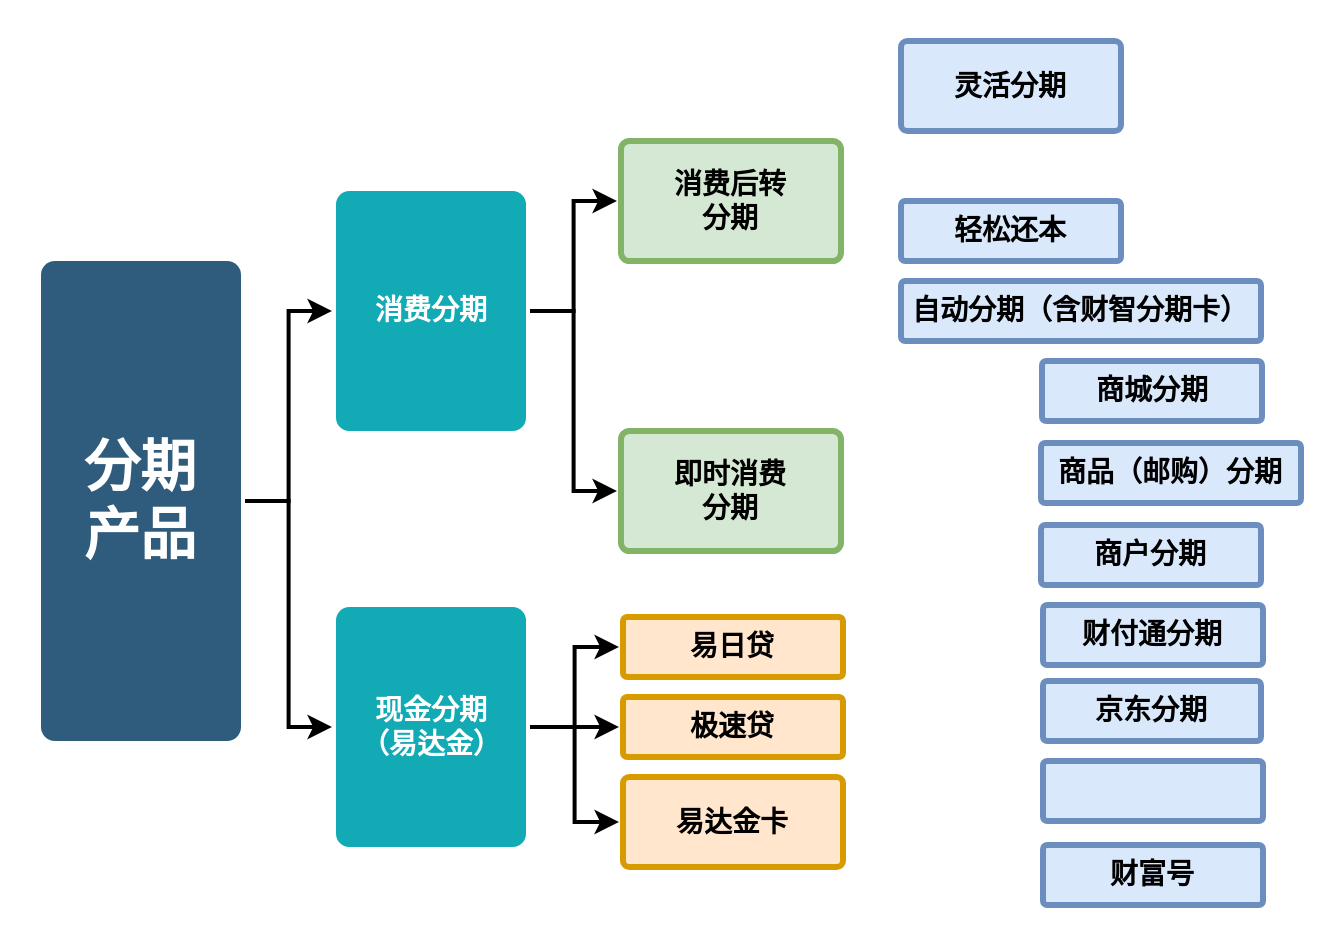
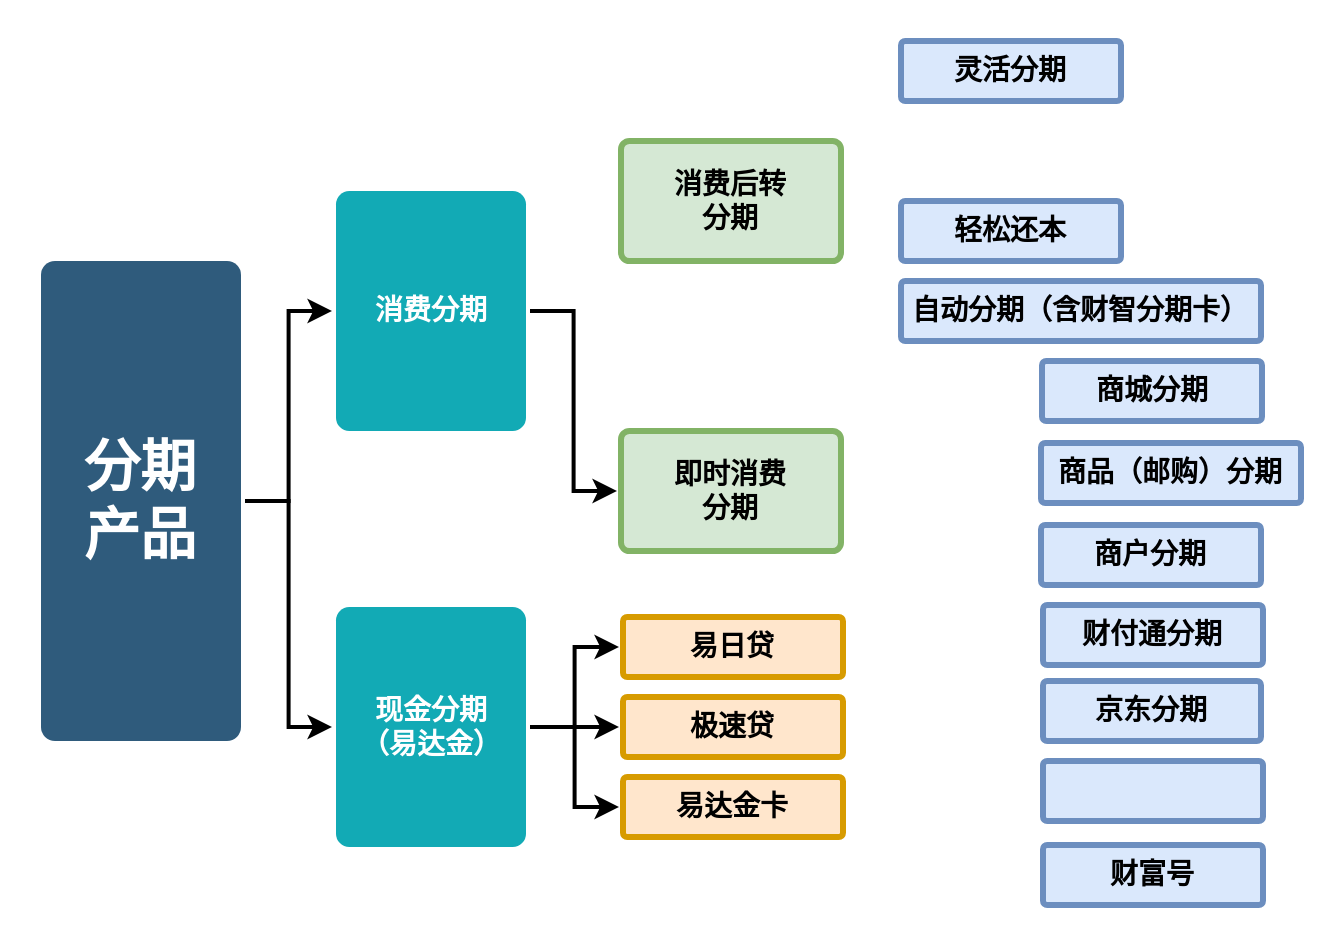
node "灵活分期": size 220x90 -> 220x60
edge "消费分期" -> "消费后转 分期": removed
node "易达金卡": size 220x90 -> 220x60
